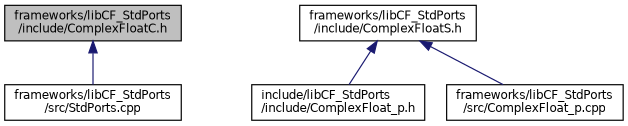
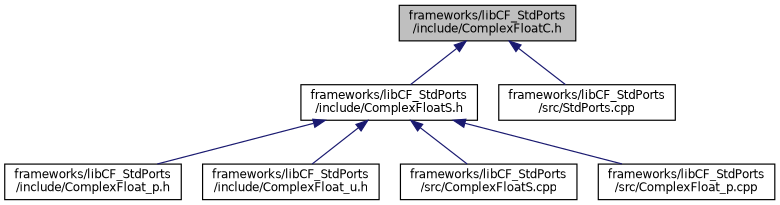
edge "frameworks/libCF_StdPorts /include/ComplexFloatS.h" -> "frameworks/libCF_StdPorts /include/ComplexFloatC.h": added
node "include/libCF_StdPorts /include/ComplexFloat_p.h": label "include/libCF_StdPorts /include/ComplexFloat_p.h" -> "frameworks/libCF_StdPorts /include/ComplexFloat_p.h"
node "frameworks/libCF_StdPorts /include/ComplexFloat_u.h": added
node "frameworks/libCF_StdPorts /src/ComplexFloatS.cpp": added
